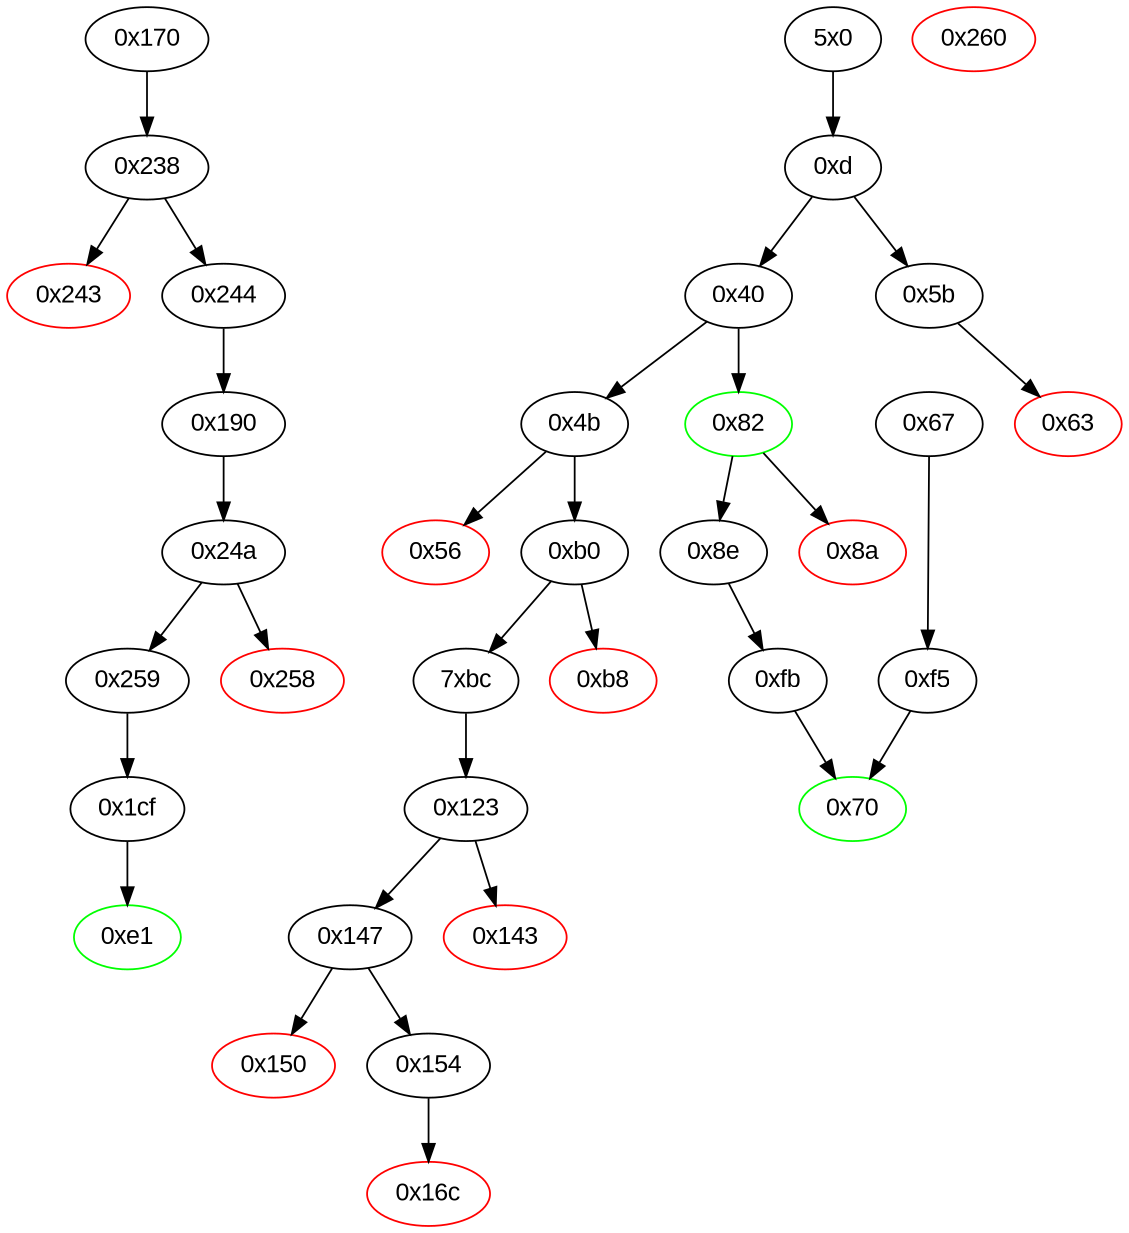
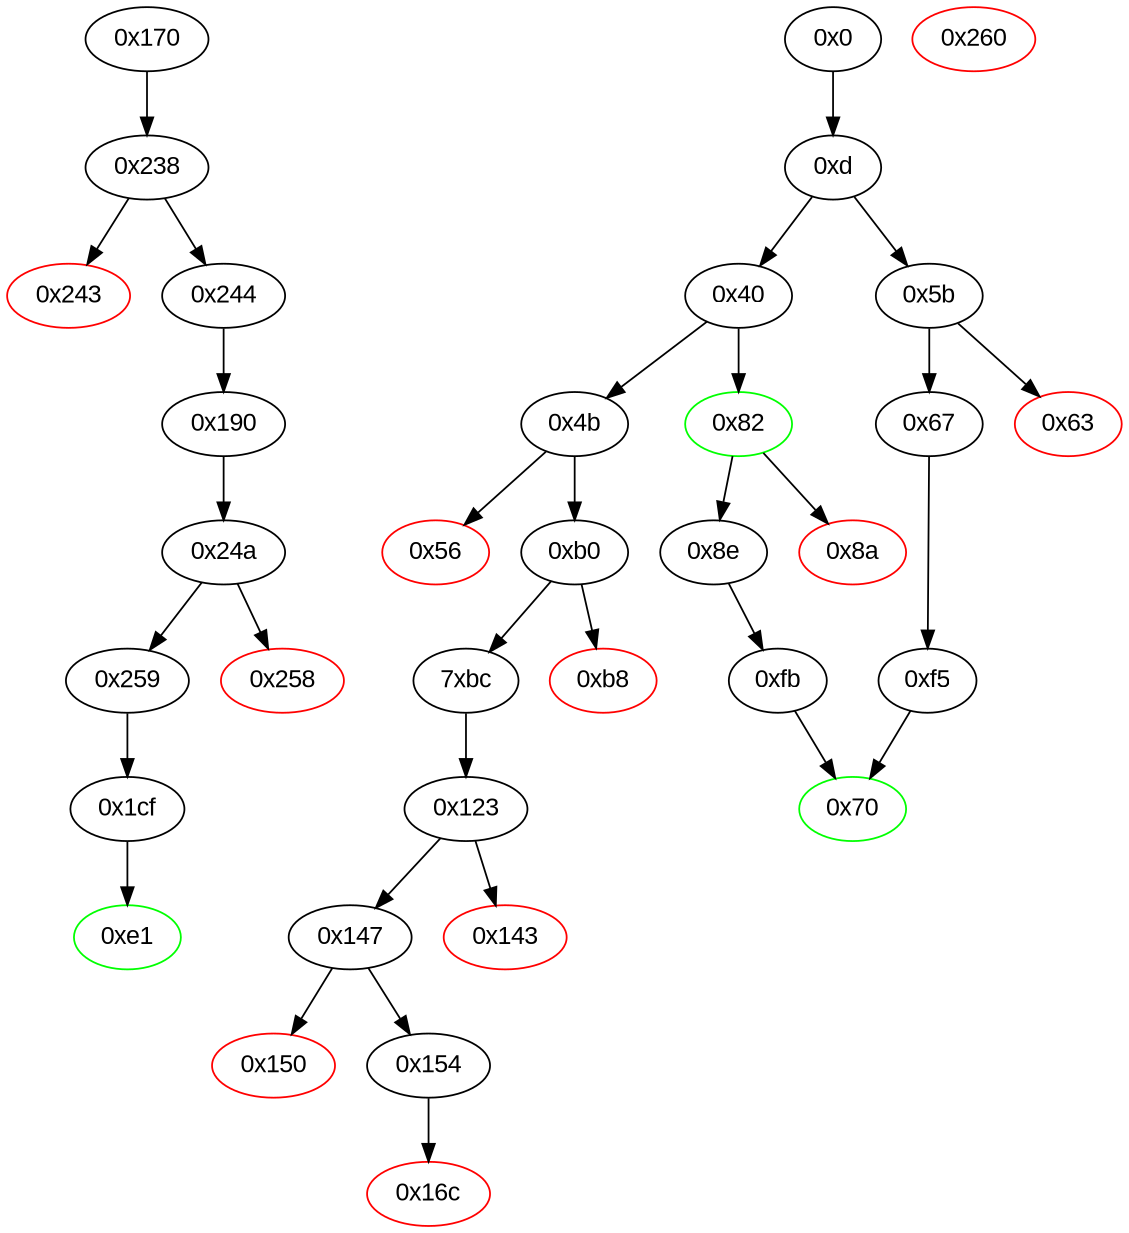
node "5x0": label "5x0" -> "0x0"
edge "0x5b" -> "0x67": added
